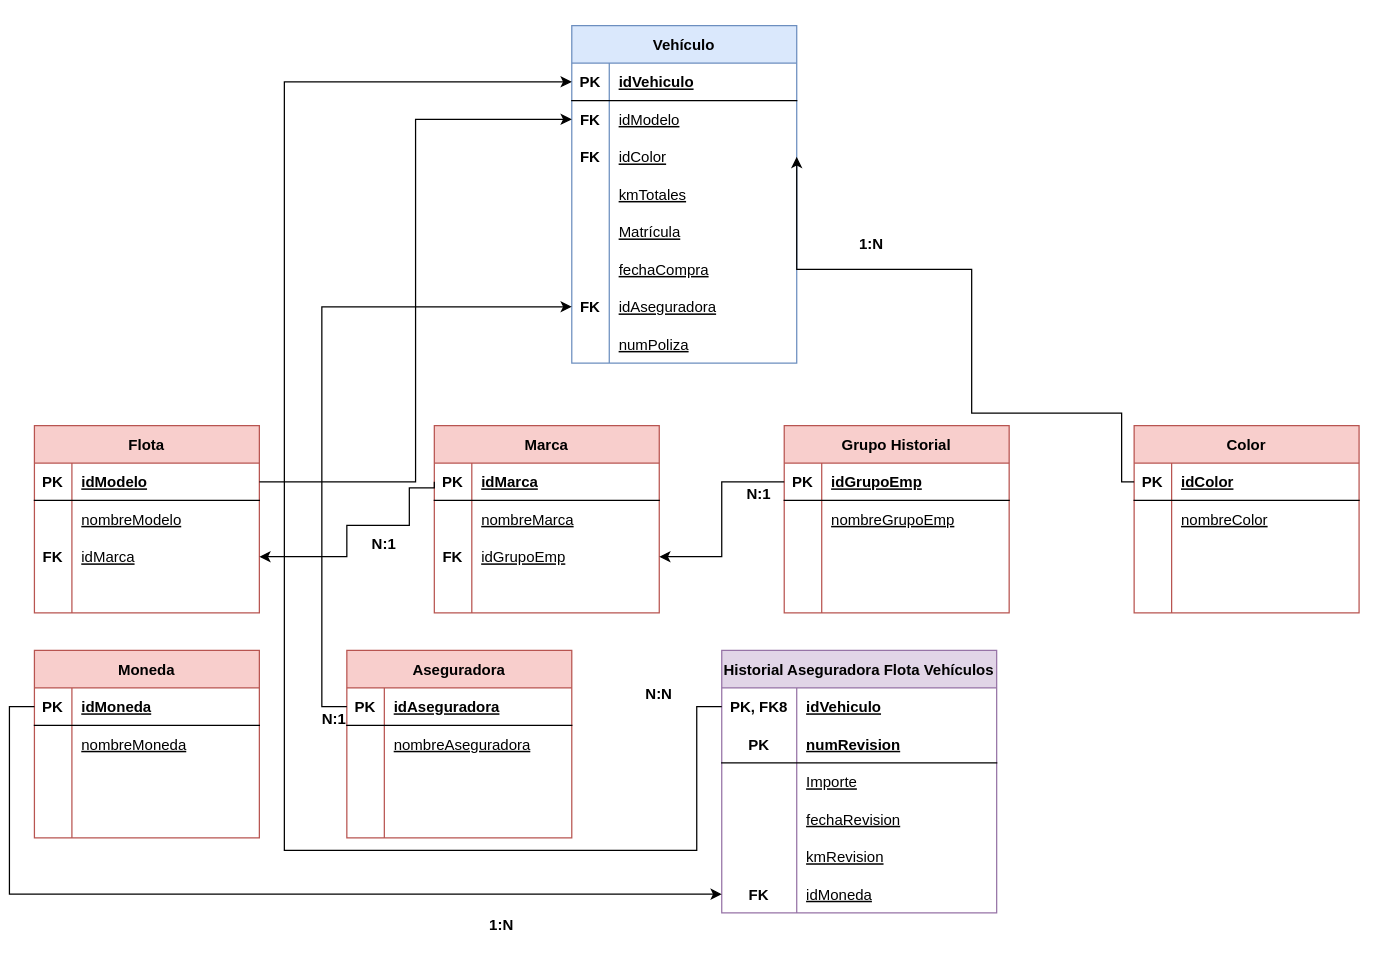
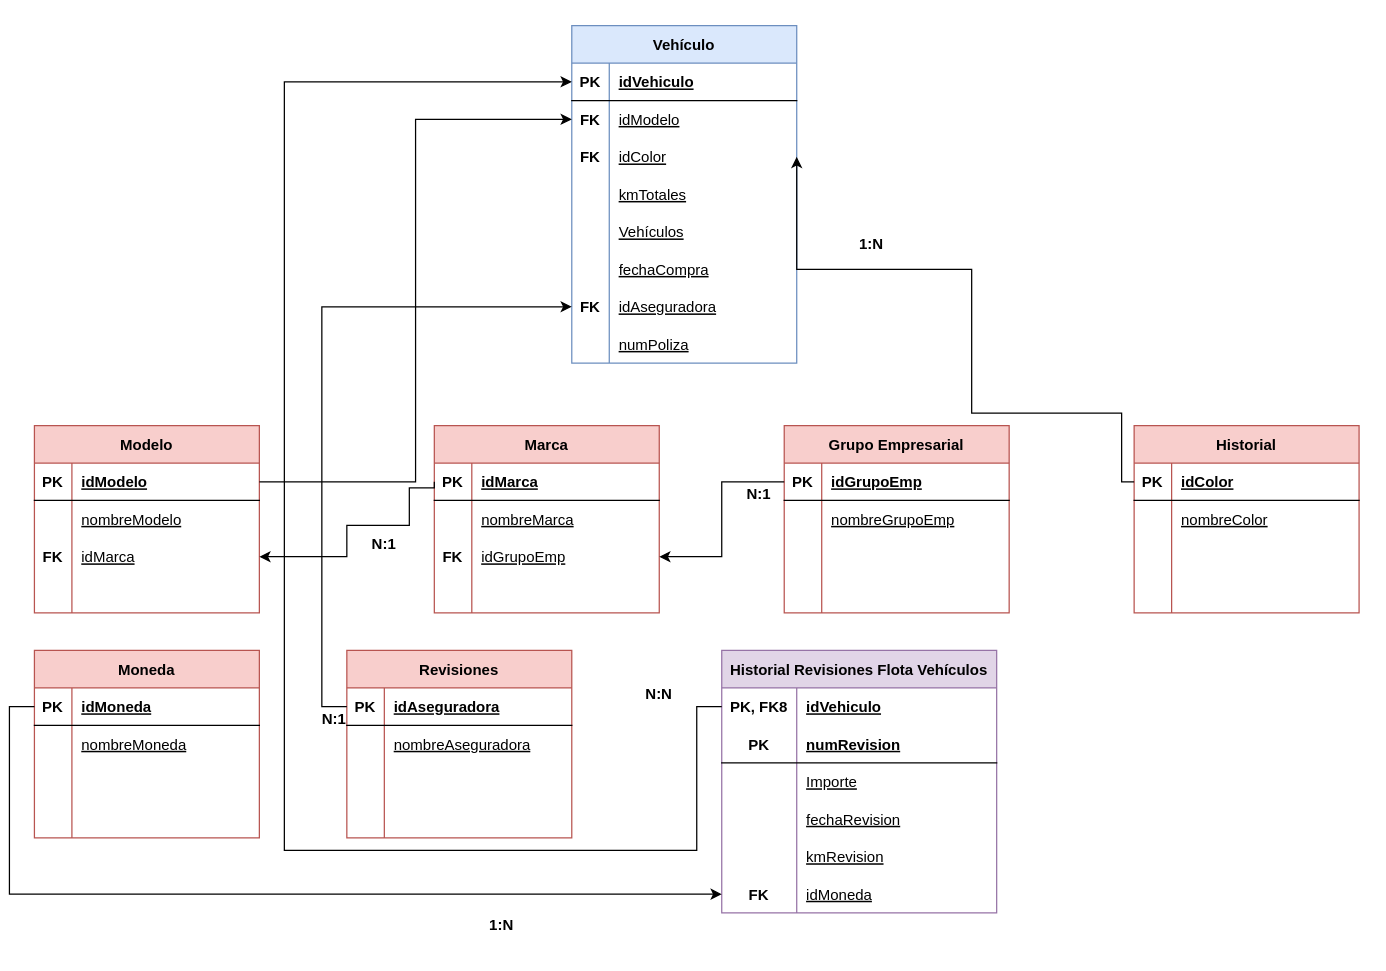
node "Matrícula": label "Matrícula" -> "Vehículos"
node "Flota": label "Flota" -> "Modelo"
node "Grupo Historial": label "Grupo Historial" -> "Grupo Empresarial"
node "Color": label "Color" -> "Historial"
node "Aseguradora": label "Aseguradora" -> "Revisiones"
node "Historial Aseguradora Flota Vehículos": label "Historial Aseguradora Flota Vehículos" -> "Historial Revisiones Flota Vehículos"
